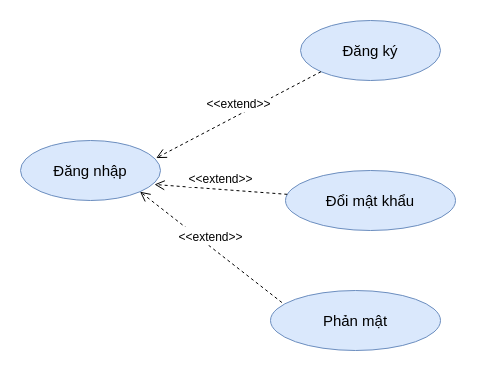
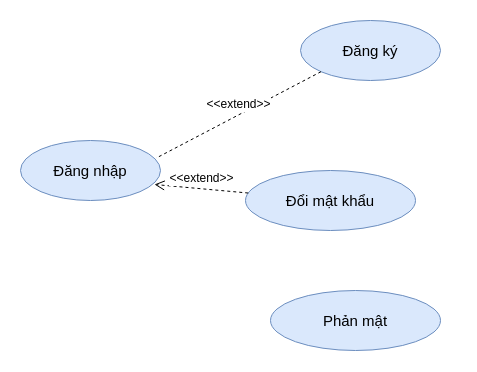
edge "Đăng ký" -> "Đăng nhập": arrowhead open -> none
node "Đổi mật khẩu": moved (371, 201) -> (331, 201)
edge "Phản mật" -> "Đăng nhập": removed, label "<<extend>>"
